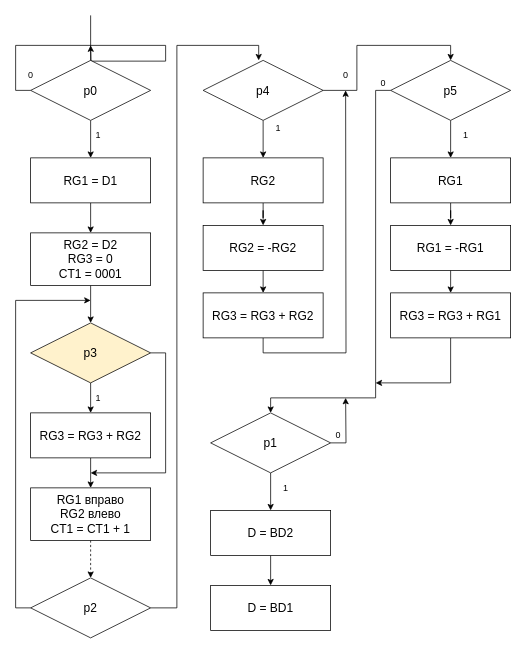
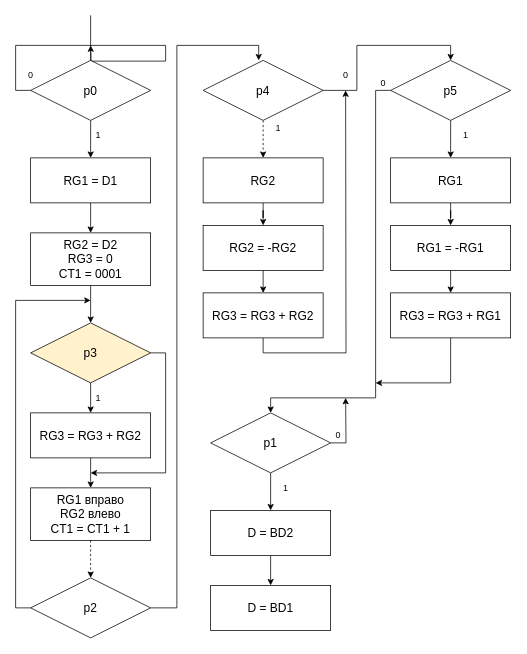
edge "p4" -> "RG2": style solid -> dashed
